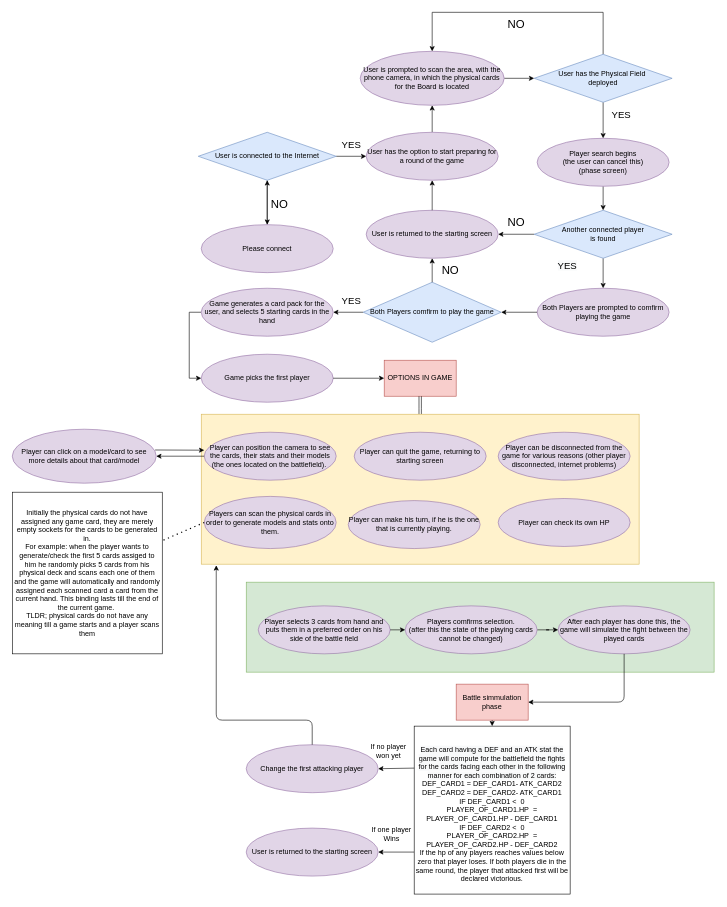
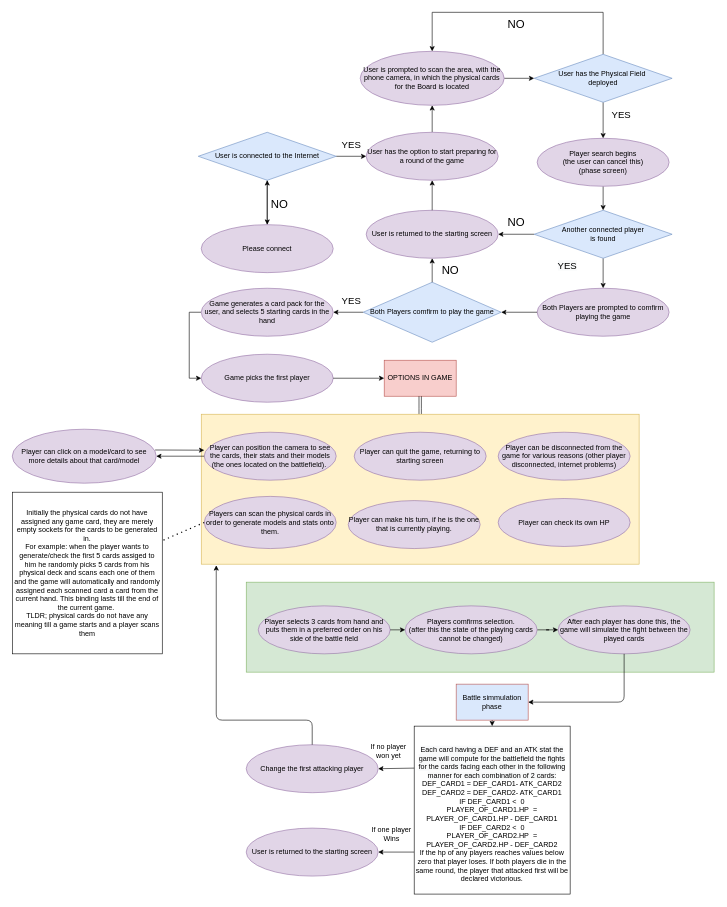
node "Battle simmulation phase": fillcolor #f8cecc -> #dae8fc
